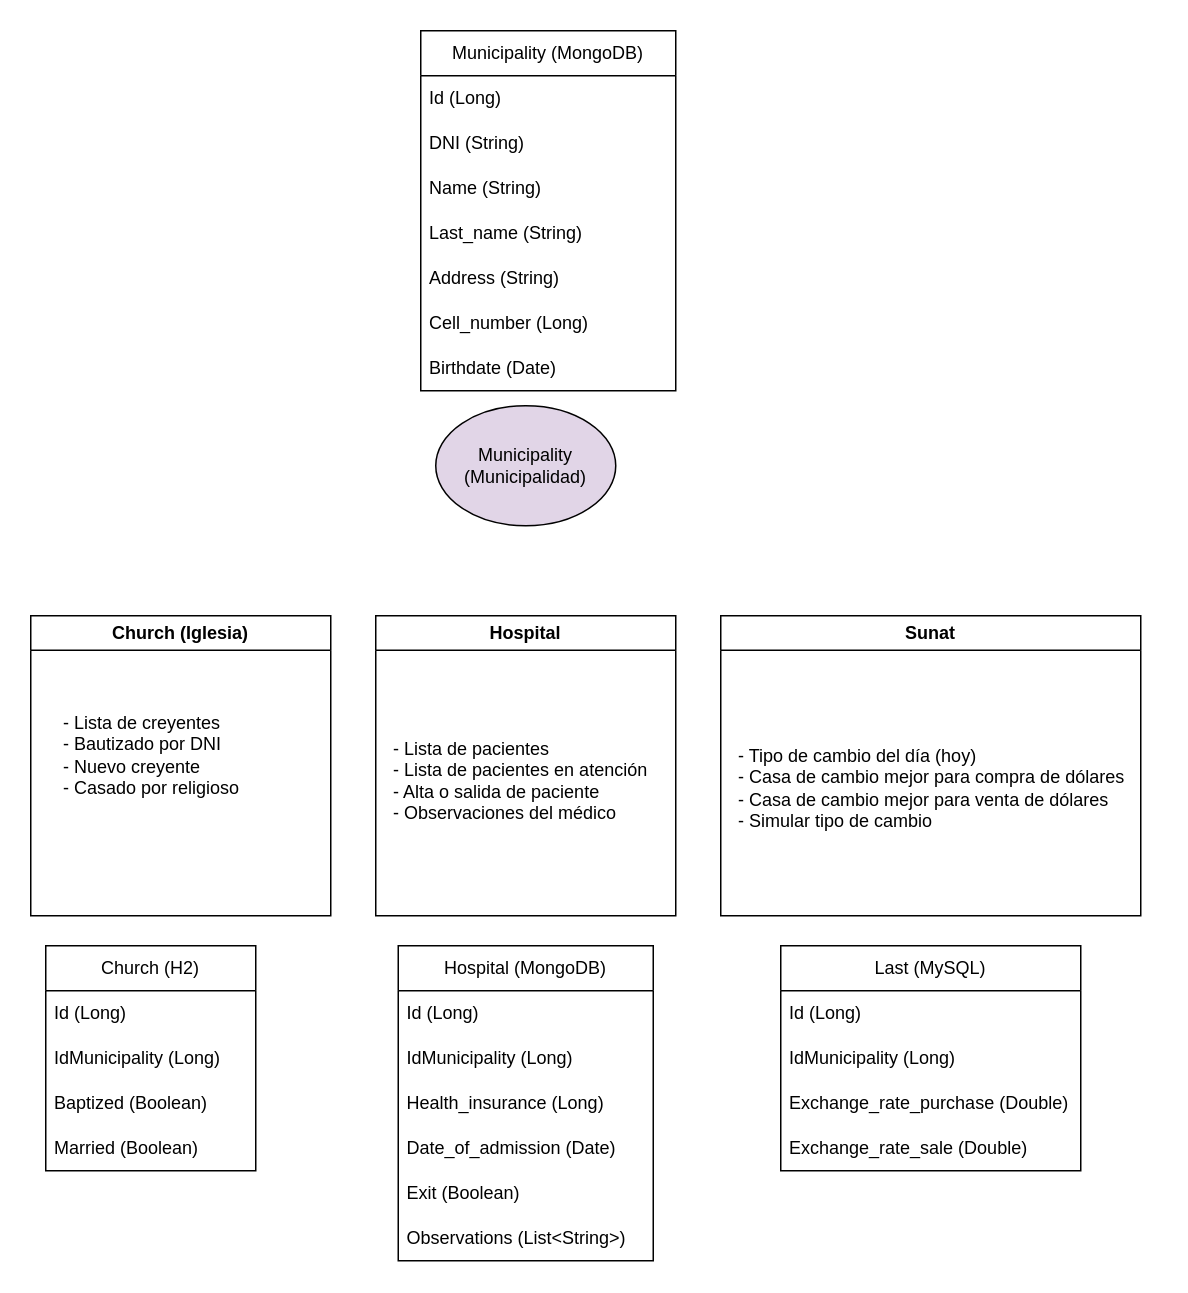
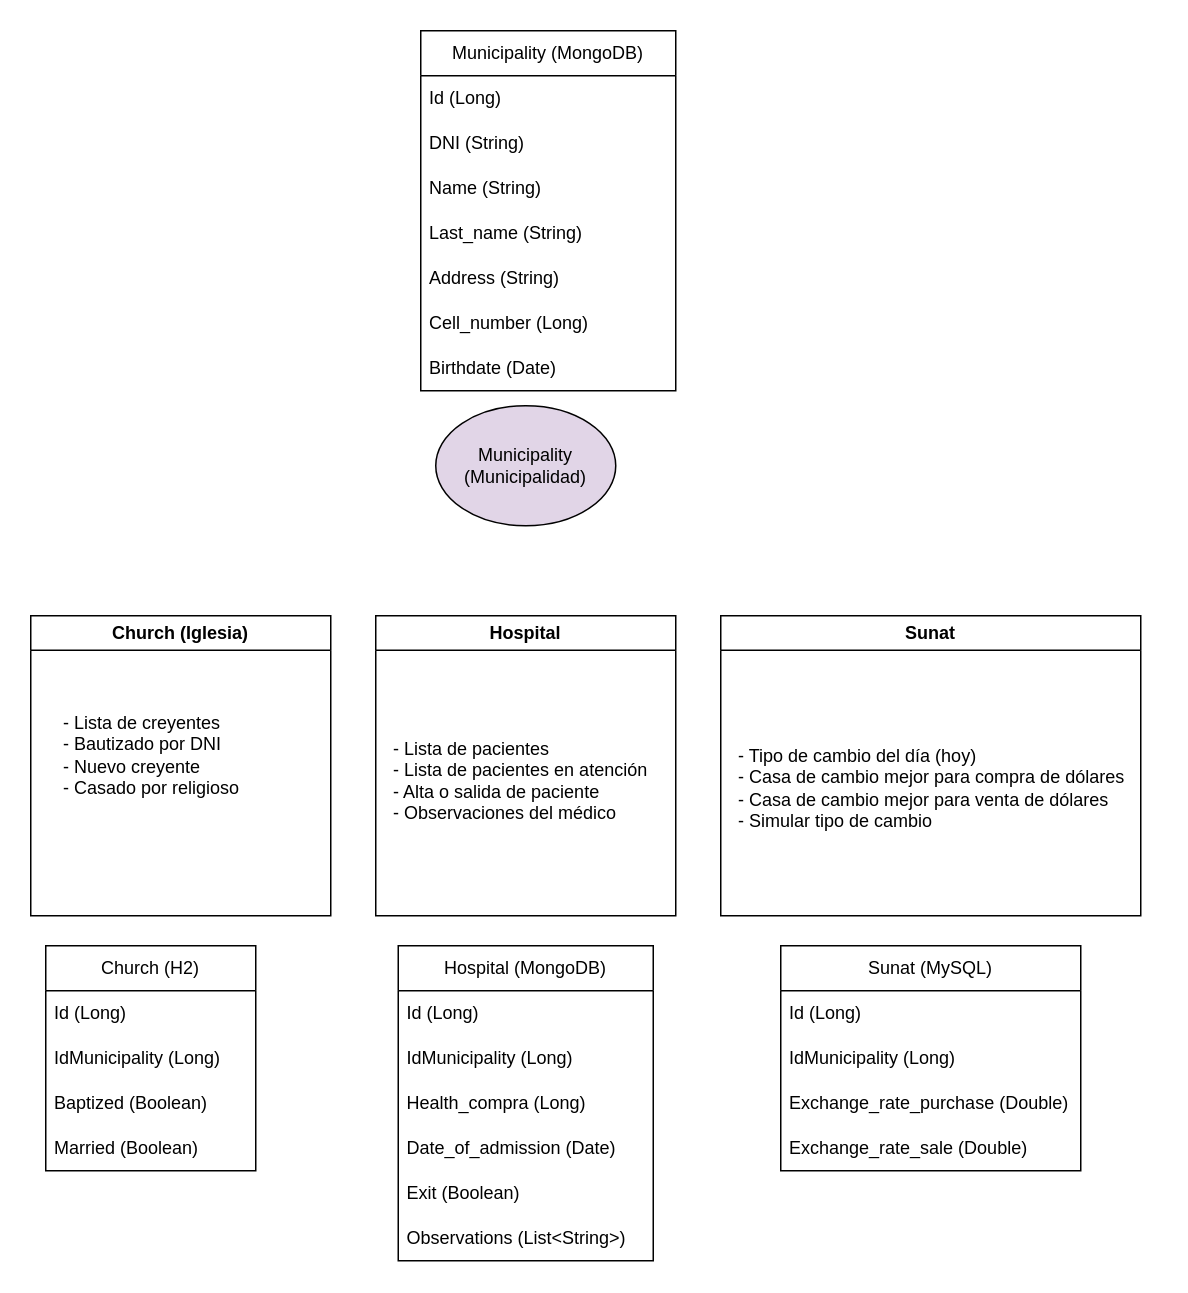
node "Last (MySQL)": label "Last (MySQL)" -> "Sunat (MySQL)"
node "Health_insurance (Long)": label "Health_insurance (Long)" -> "Health_compra (Long)"
